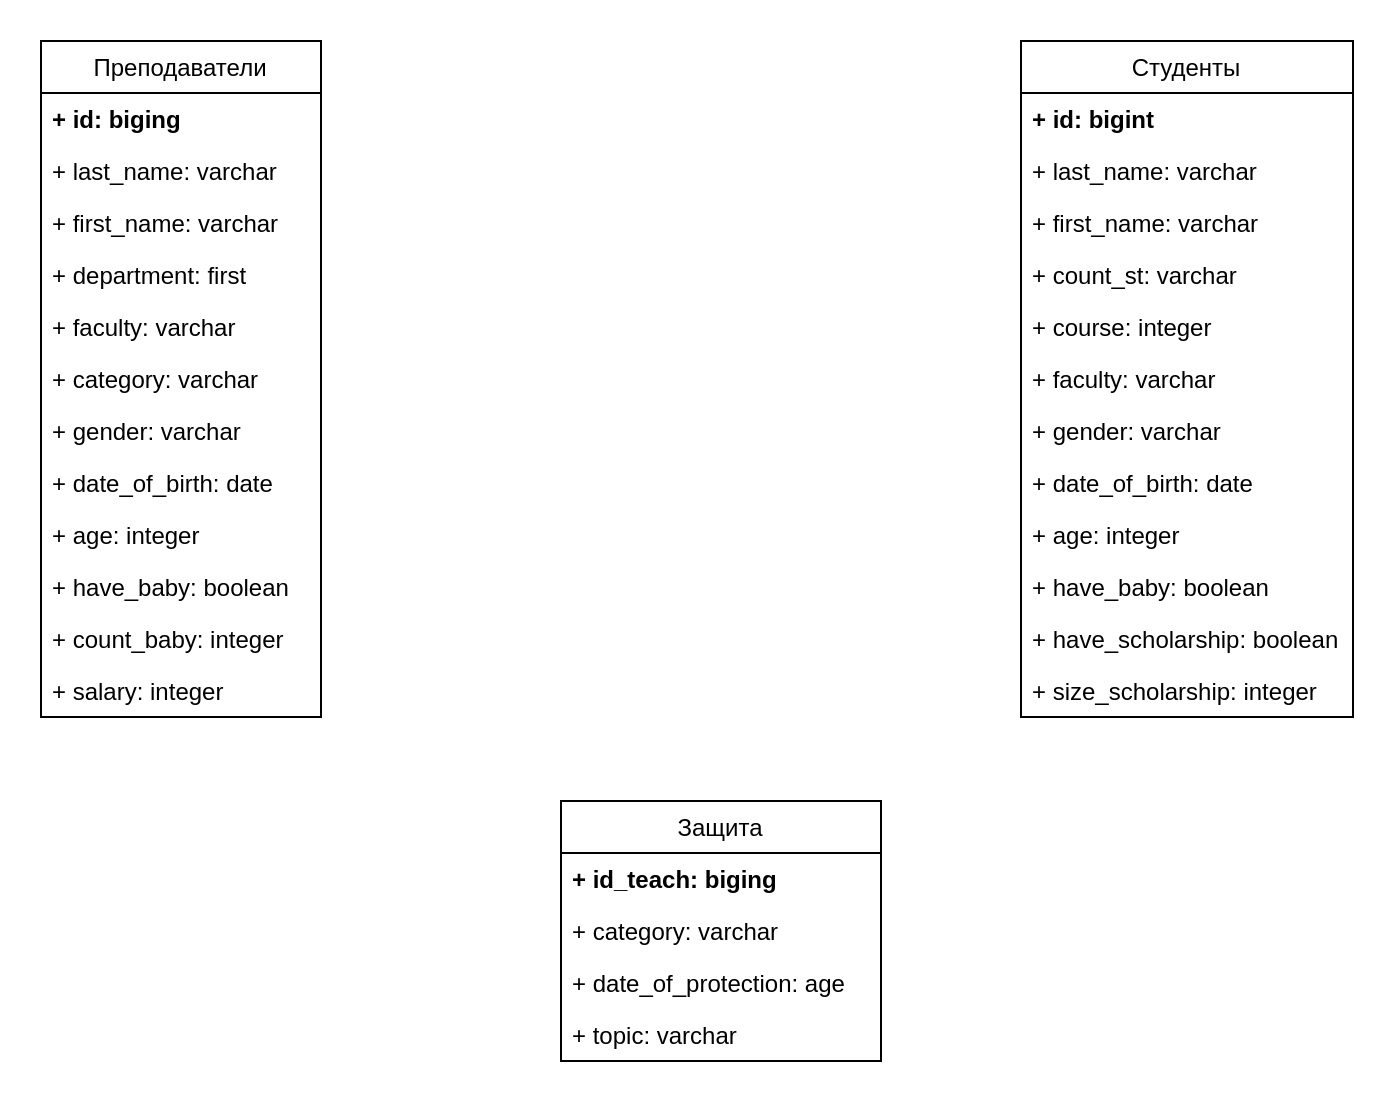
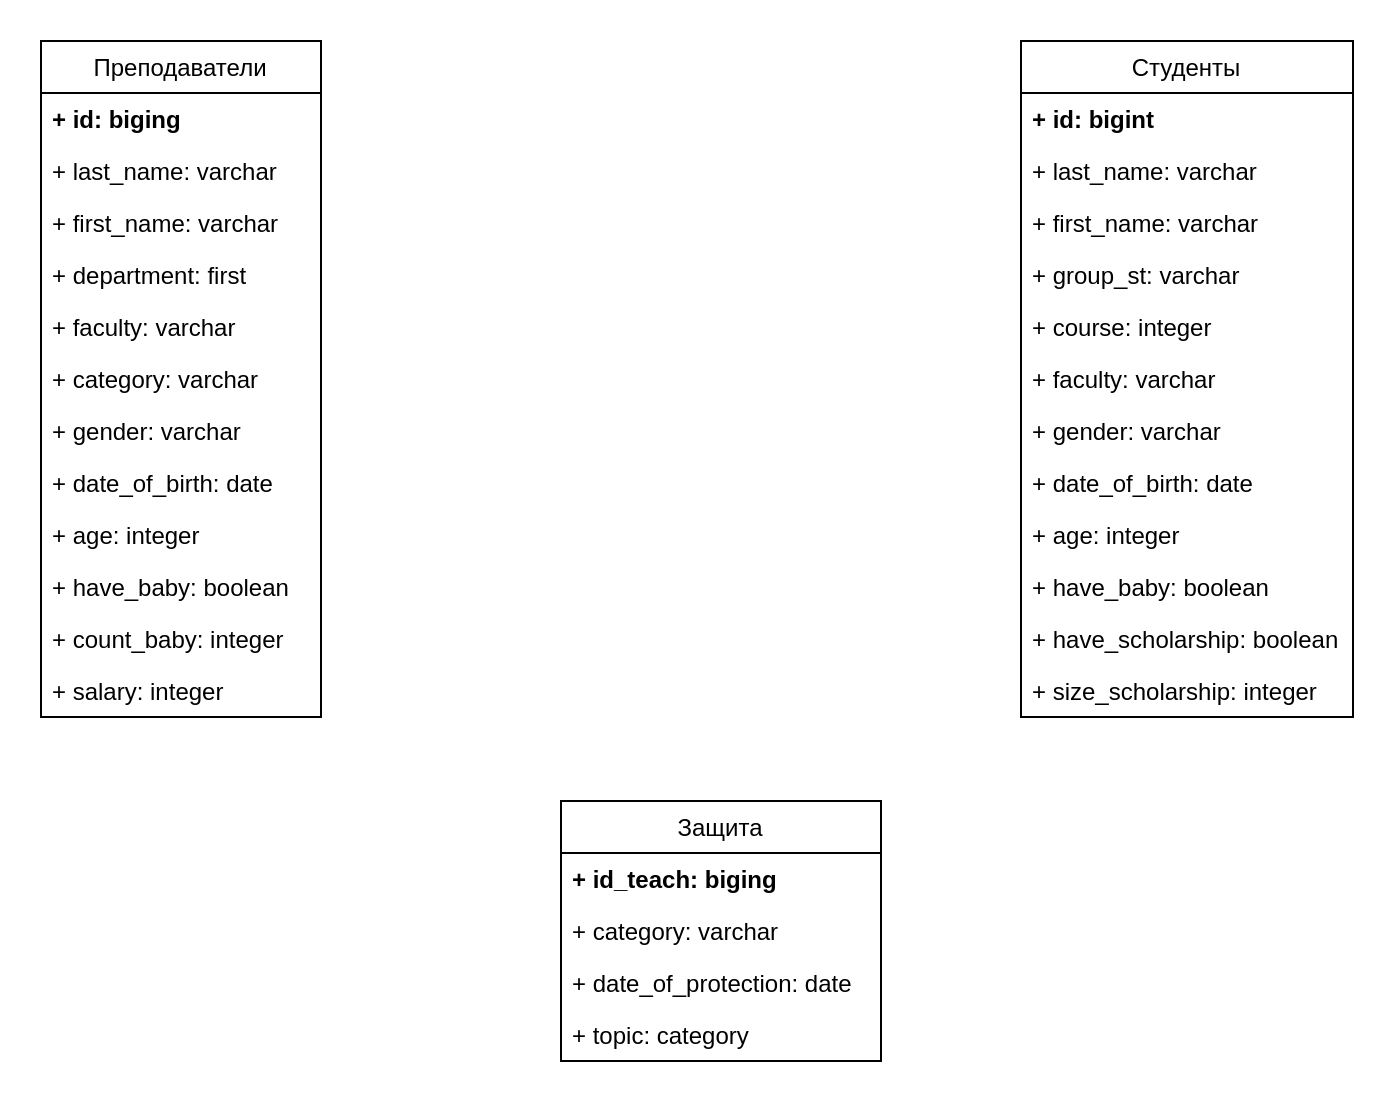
node "+ count_st: varchar": label "+ count_st: varchar" -> "+ group_st: varchar"
node "+ date_of_protection: age": label "+ date_of_protection: age" -> "+ date_of_protection: date"
node "+ topic: varchar": label "+ topic: varchar" -> "+ topic: category"
